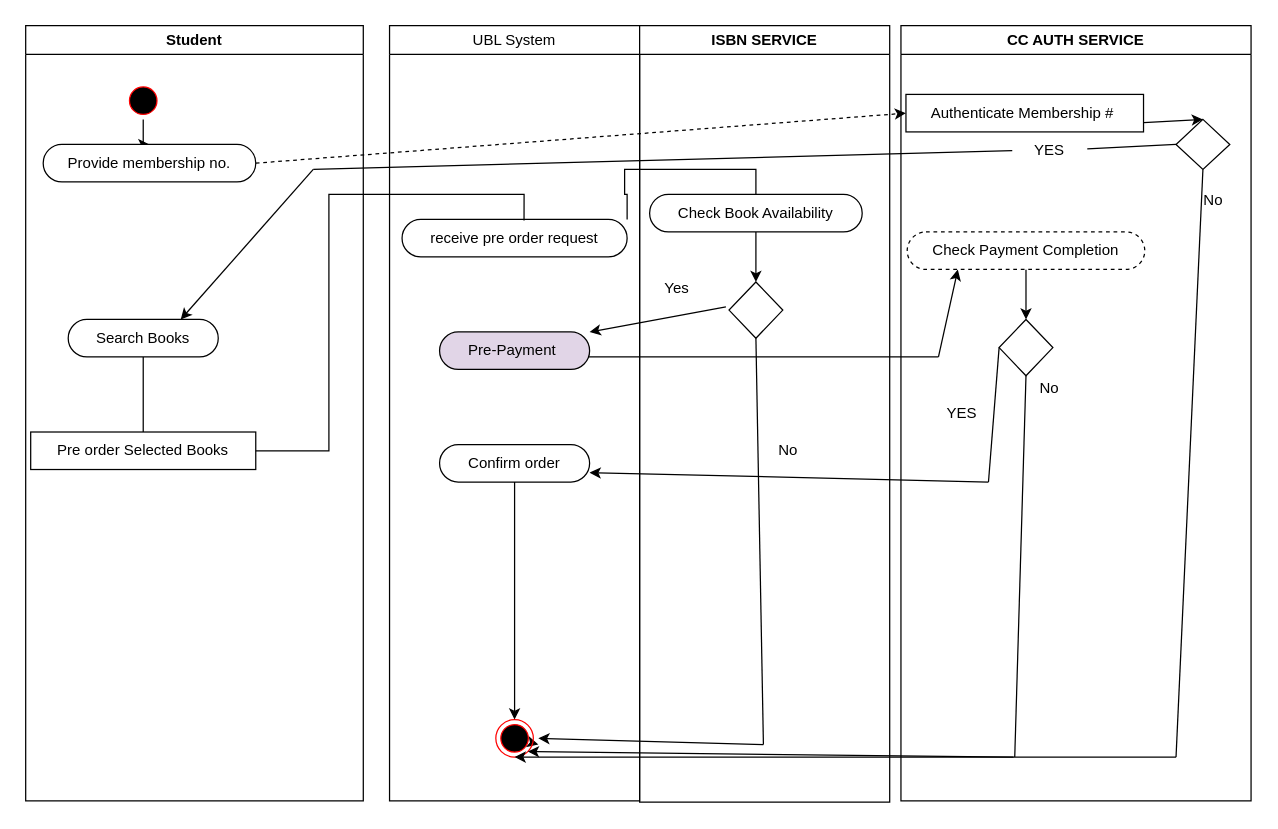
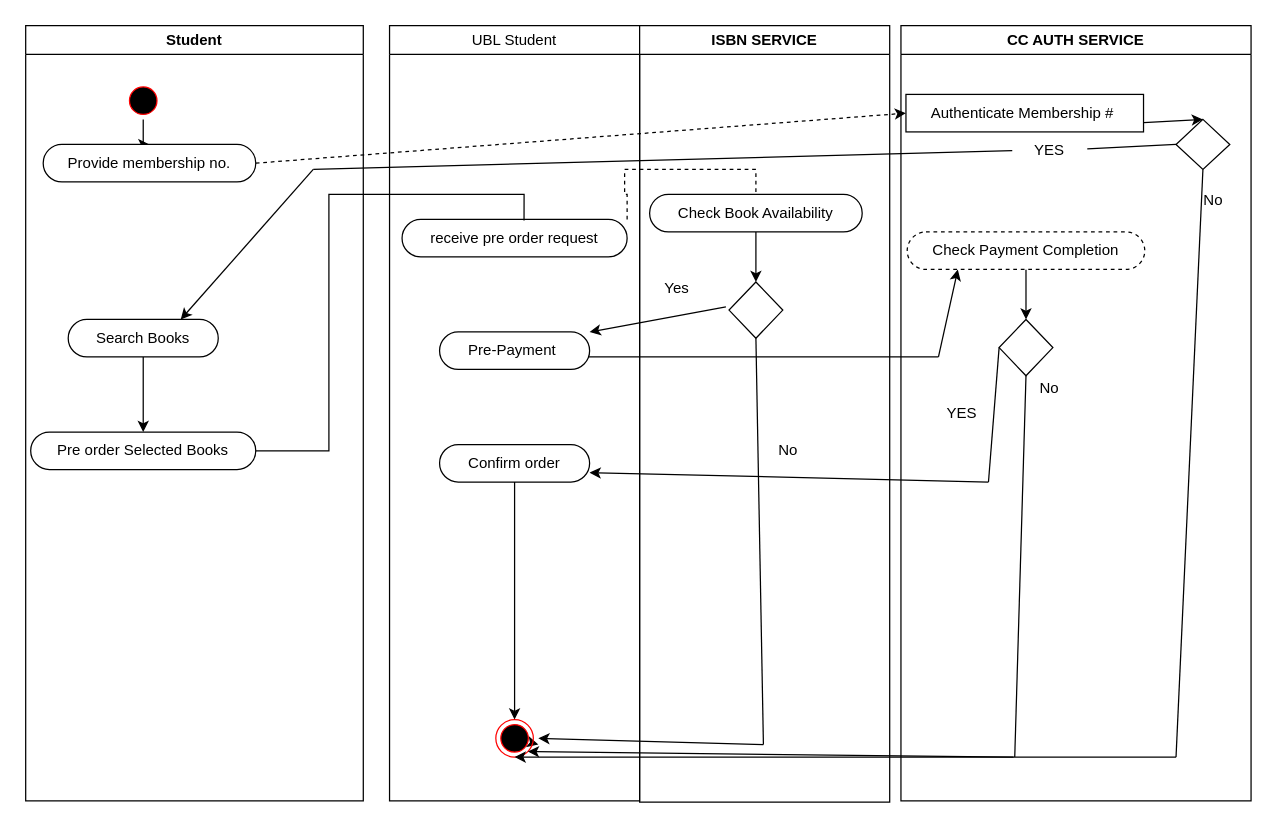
node "UBL System": label "UBL System" -> "UBL Student"
edge "Check Book Availability" -- "receive pre order request": style solid -> dashed
node "Pre-Payment": fillcolor #e1d5e7 -> #ffffff
edge "Search Books" -- "Pre order Selected Books": arrowhead none -> classic
node "Pre order Selected Books": shape rectangle -> rounded rectangle
